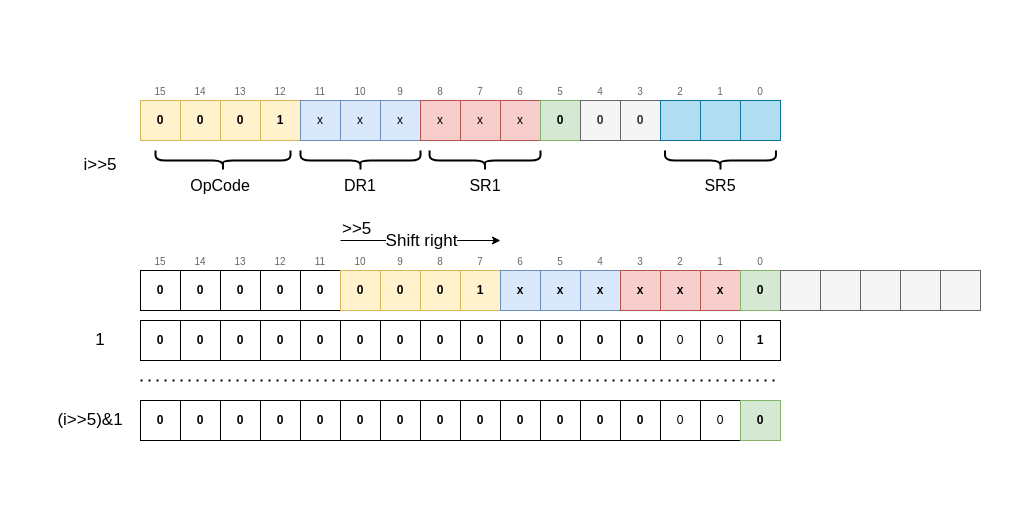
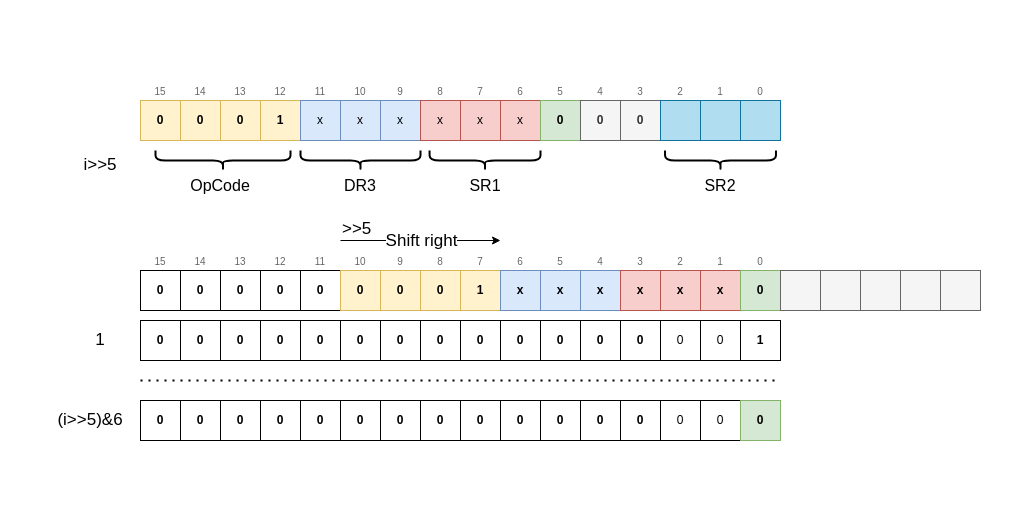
node "DR1": label "DR1" -> "DR3"
node "SR5": label "SR5" -> "SR2"
node "(i>>5)&1": label "(i>>5)&1" -> "(i>>5)&6"
